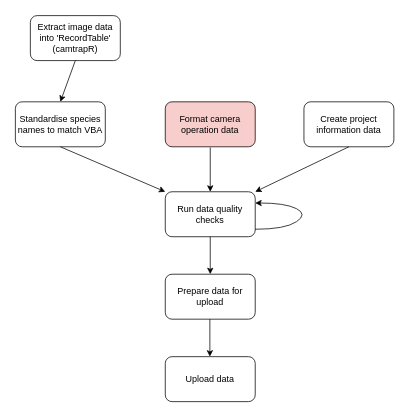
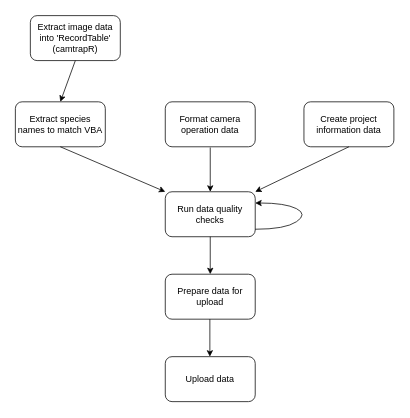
node "Standardise species names to match VBA": label "Standardise species names to match VBA" -> "Extract species names to match VBA"
node "Format camera operation data": fillcolor #f8cecc -> #ffffff
